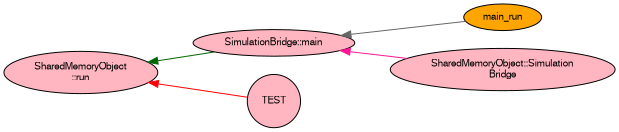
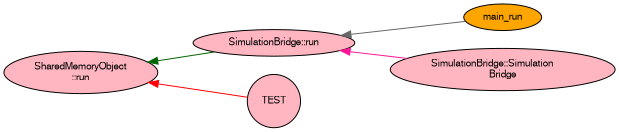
node "SimulationBridge::main": label "SimulationBridge::main" -> "SimulationBridge::run"
node "SharedMemoryObject::Simulation Bridge": label "SharedMemoryObject::Simulation Bridge" -> "SimulationBridge::Simulation Bridge"
